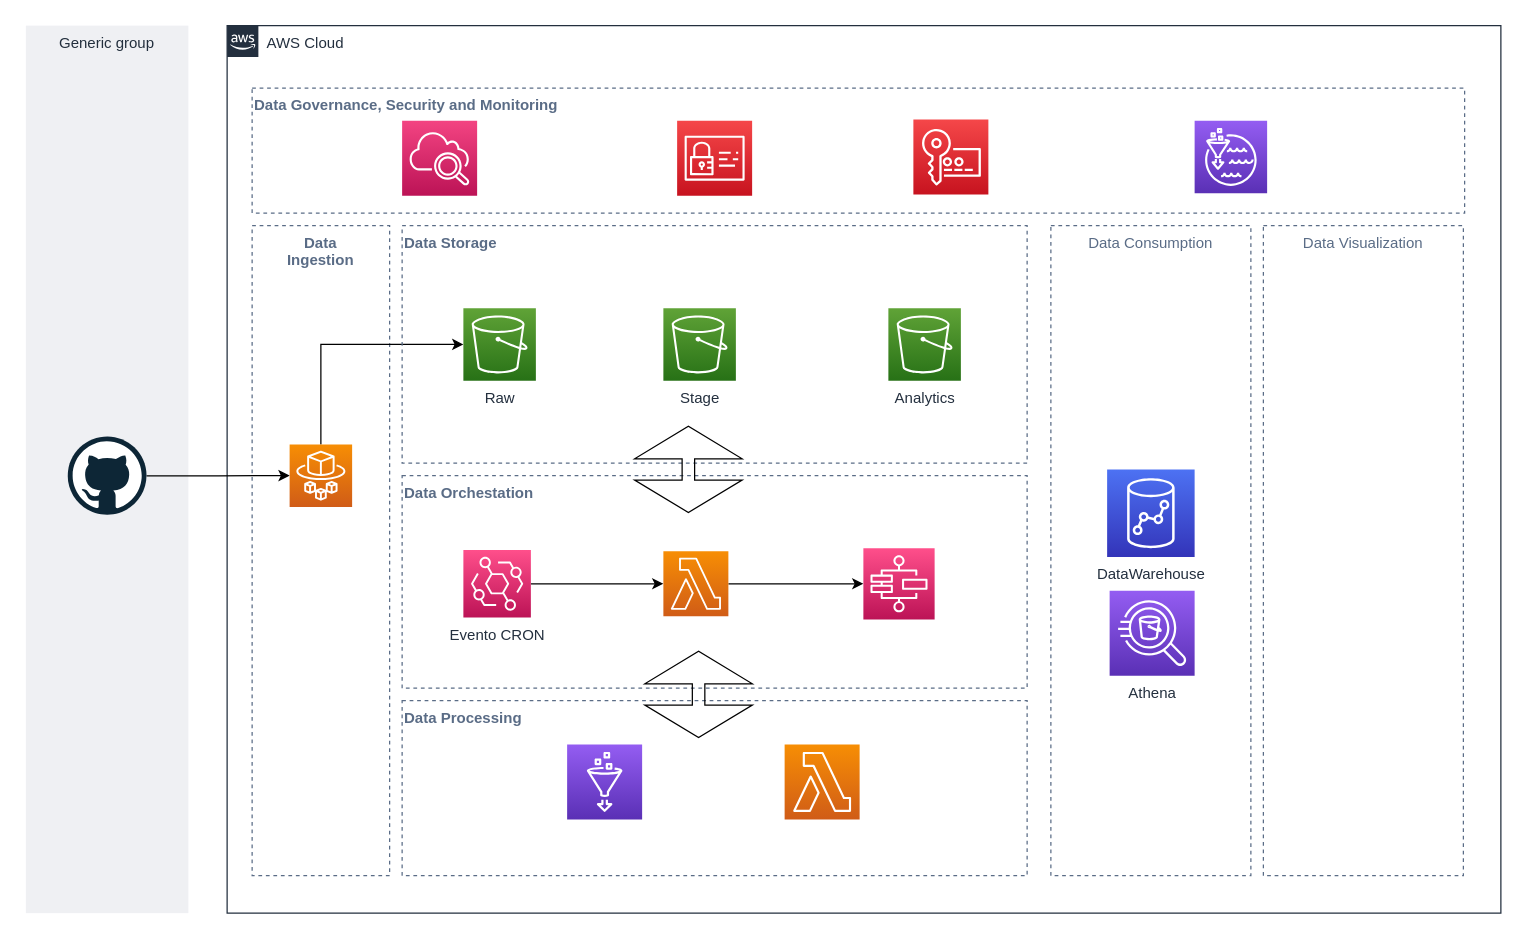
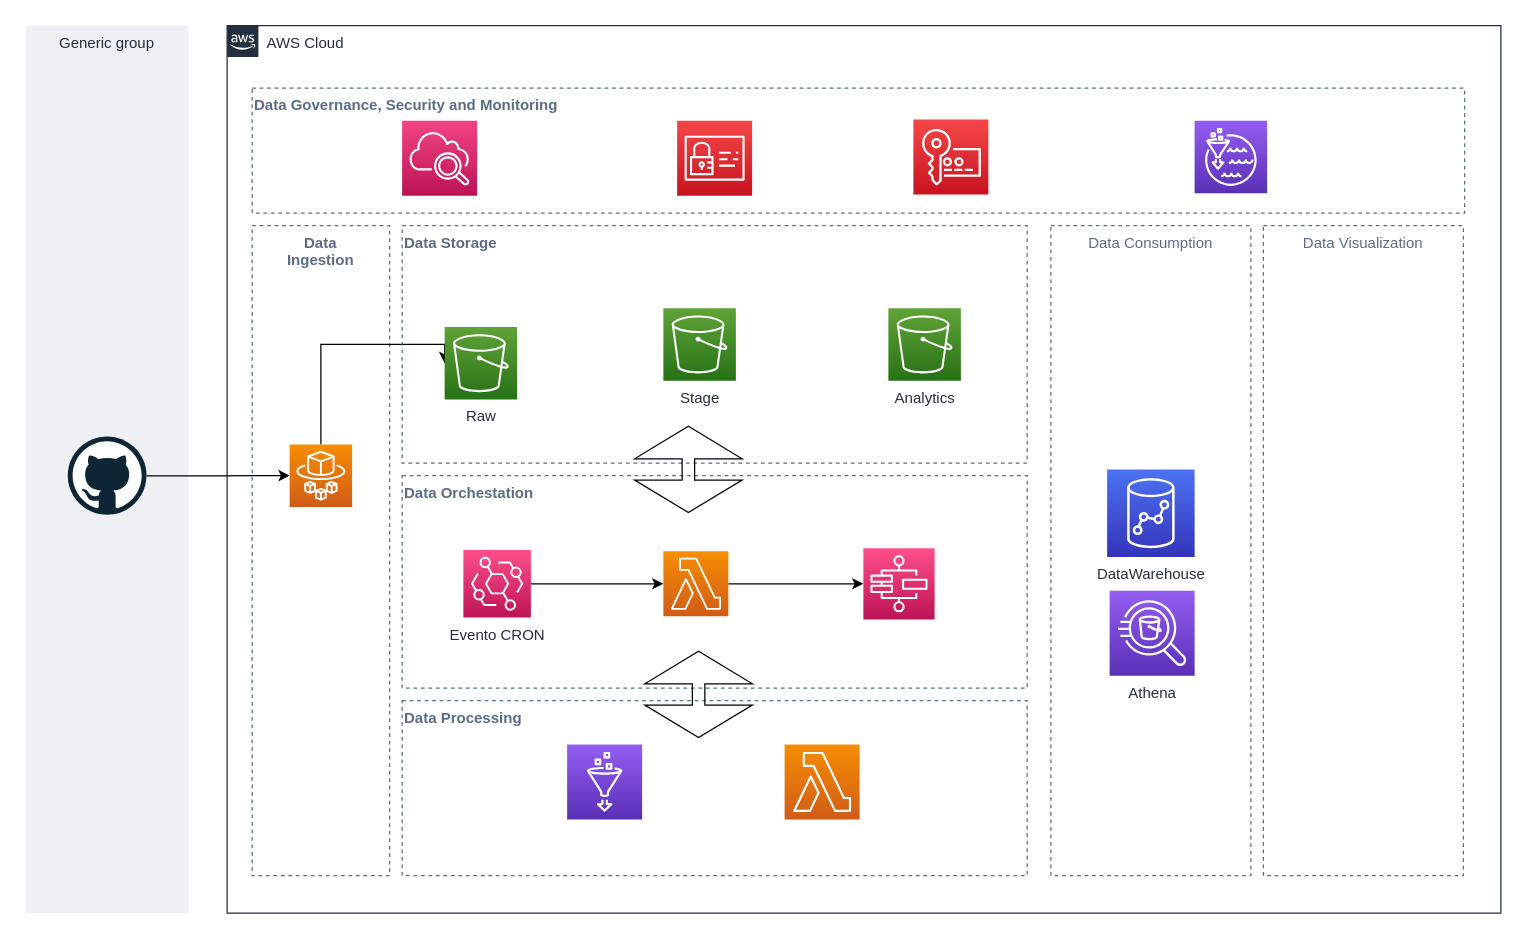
node "Raw": moved (499, 344) -> (481, 363)
